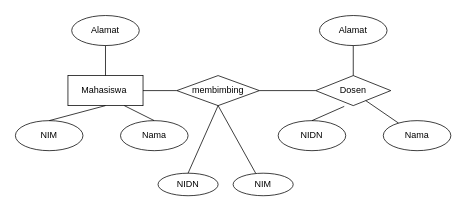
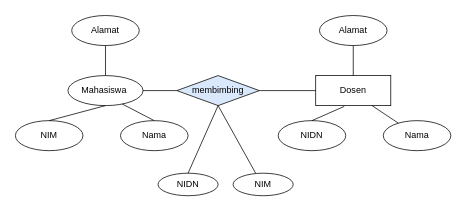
node "Mahasiswa": shape rectangle -> ellipse
node "membimbing": fillcolor #ffffff -> #dae8fc
node "Dosen": shape diamond -> rectangle
